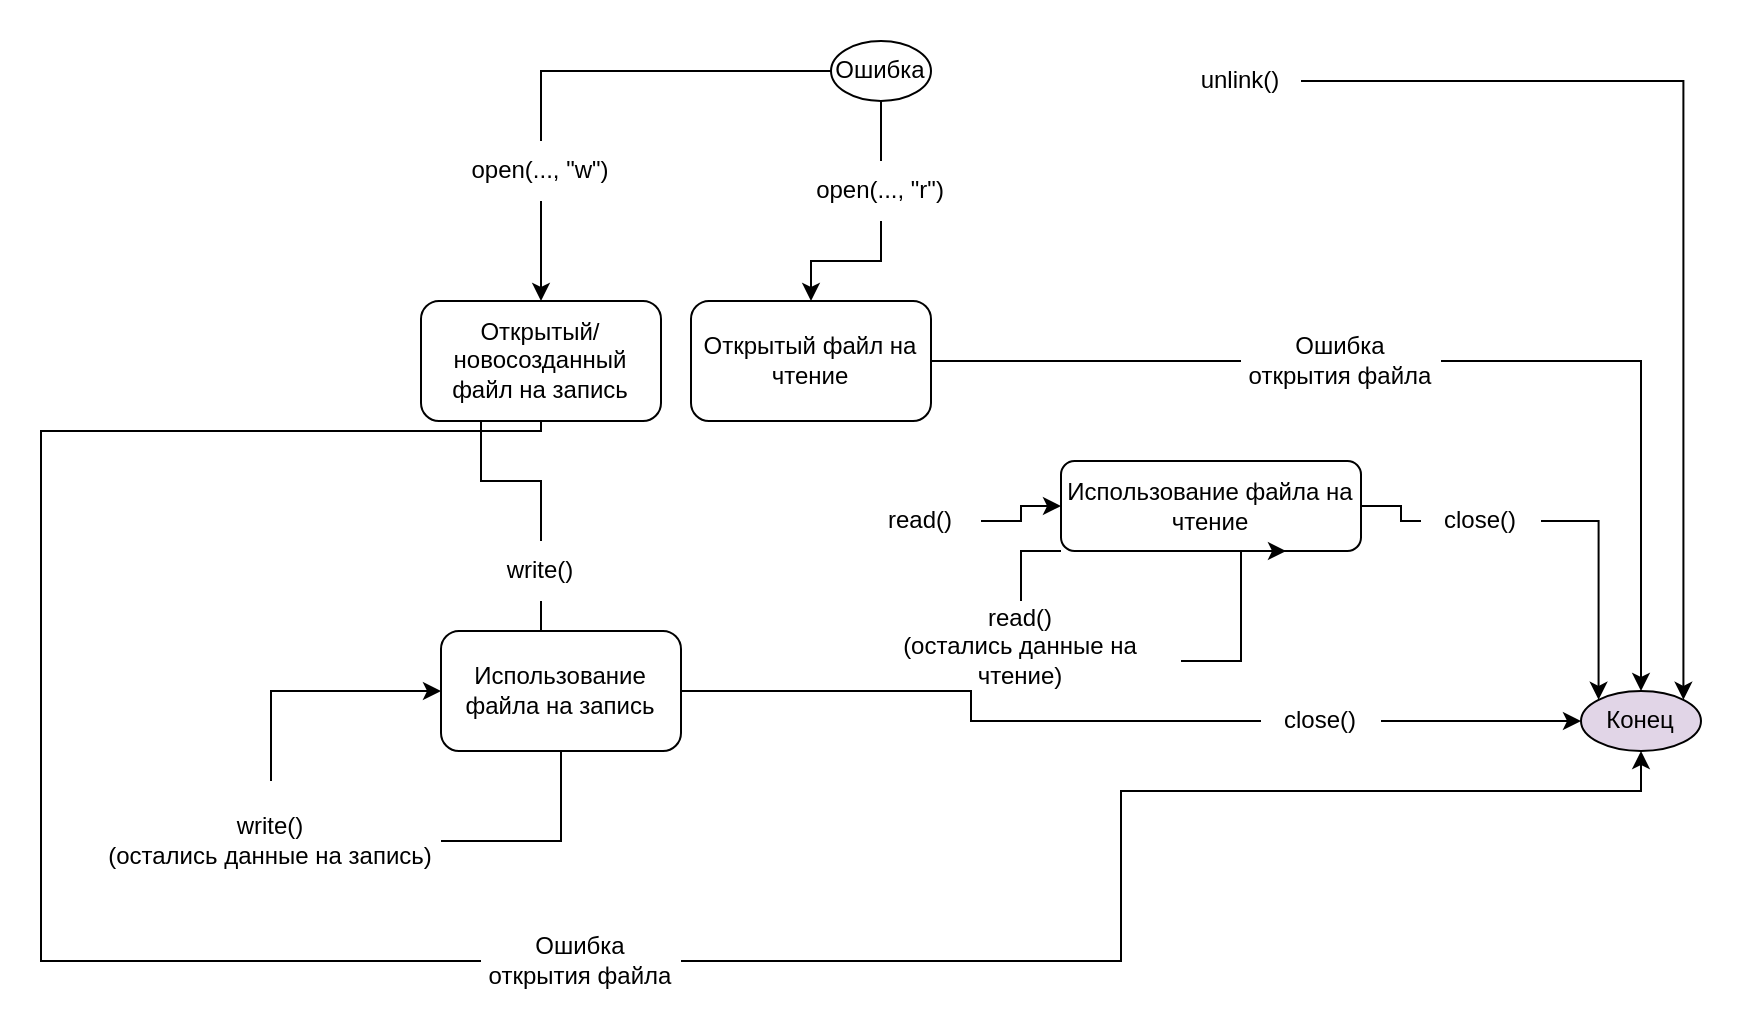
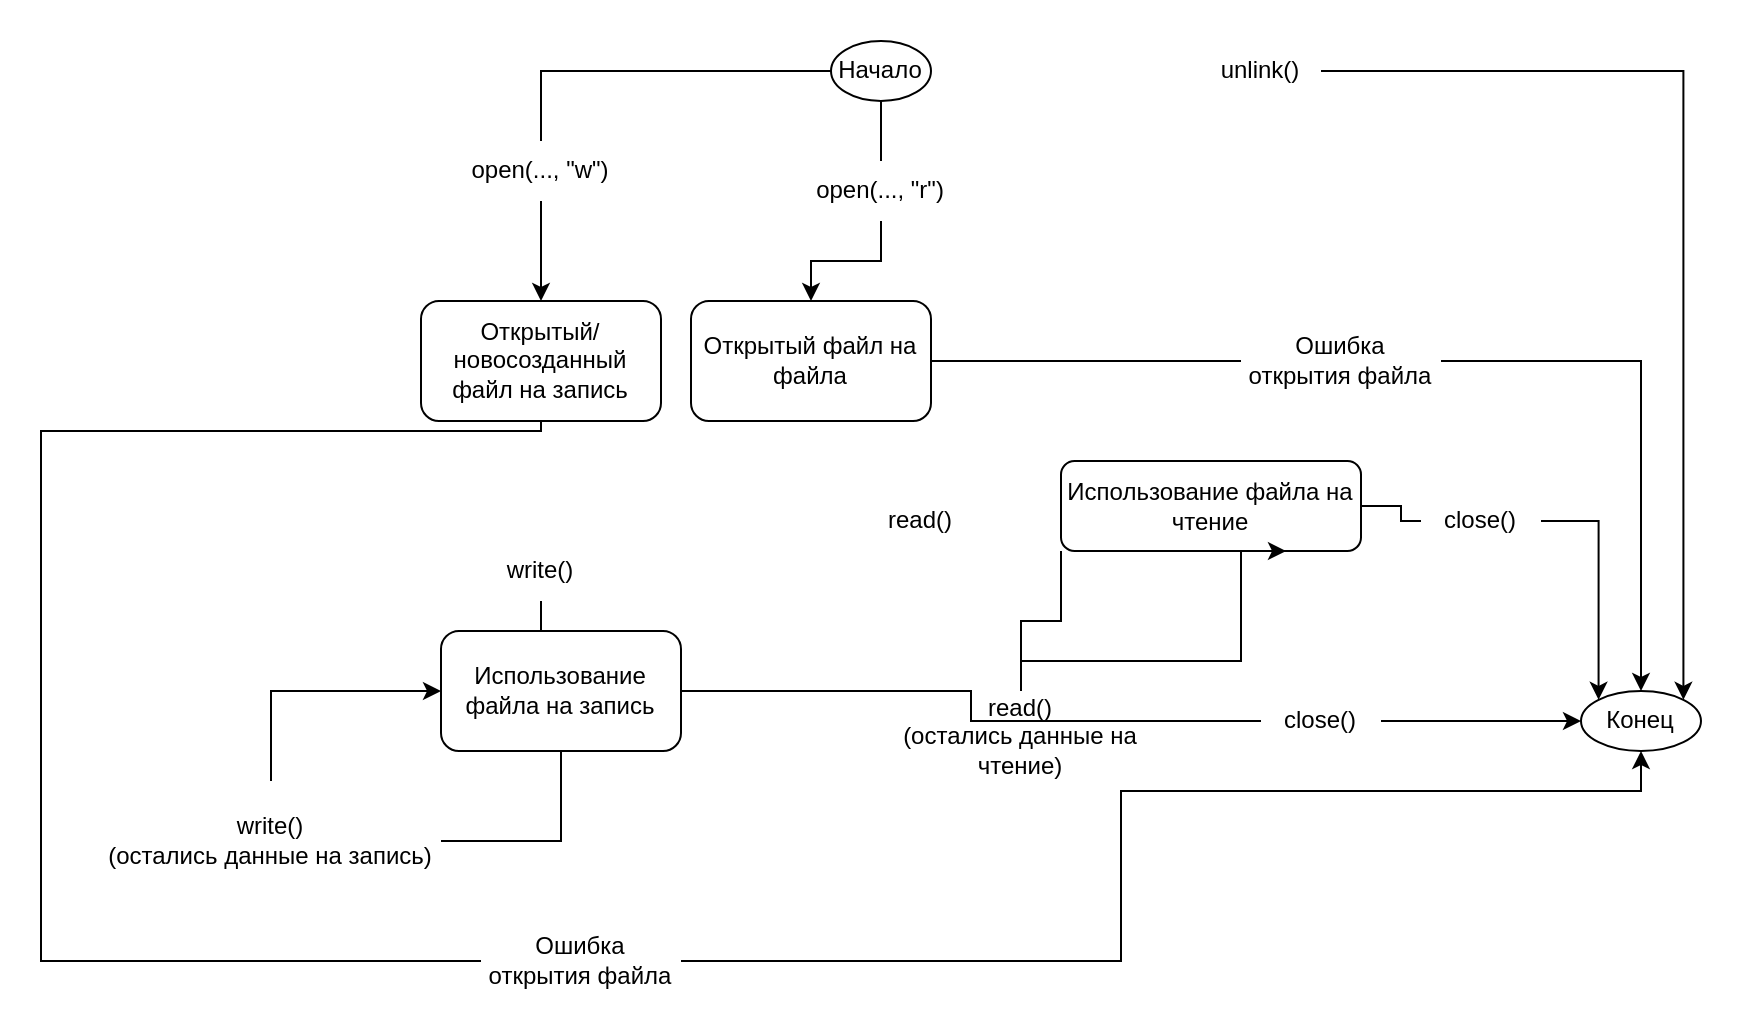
node "Ошибка": label "Ошибка" -> "Начало"
node "unlink()": moved (1241, 81) -> (1261, 71)
node "Открытый файл на чтение": label "Открытый файл на чтение" -> "Открытый файл на файла"
edge "Открытый/новосозданный файл на запись" -- "write()": removed
edge "read()" -> "Использование файла на чтение": removed
node "read() (остались данные на чтение)": moved (1021, 646) -> (1021, 736)
node "Конец": fillcolor #e1d5e7 -> #ffffff
